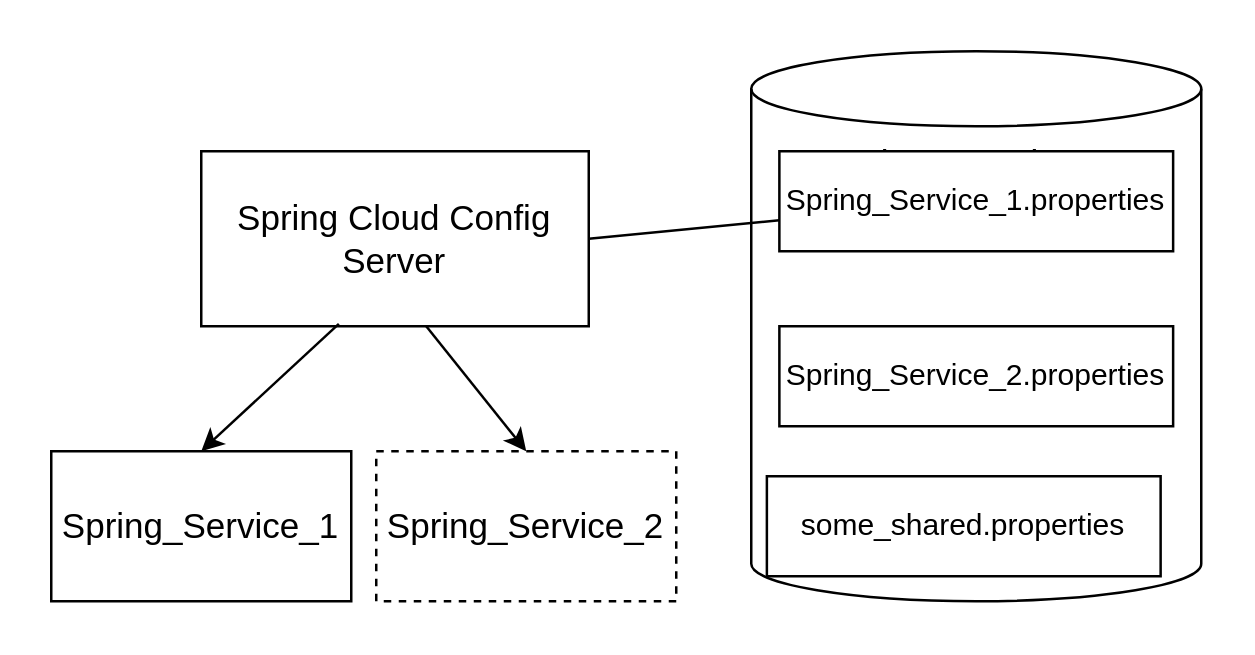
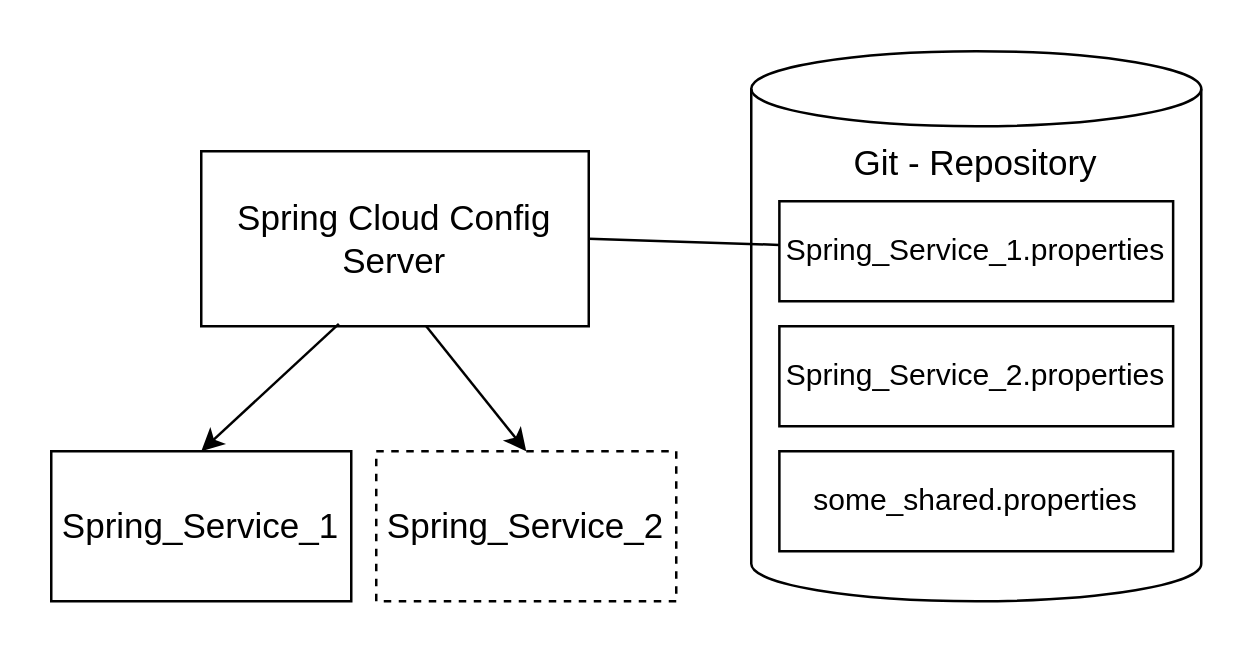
node "Spring_Service_1.properties": moved (976, 201) -> (976, 251)
node "some_shared.properties": moved (964, 526) -> (976, 501)
